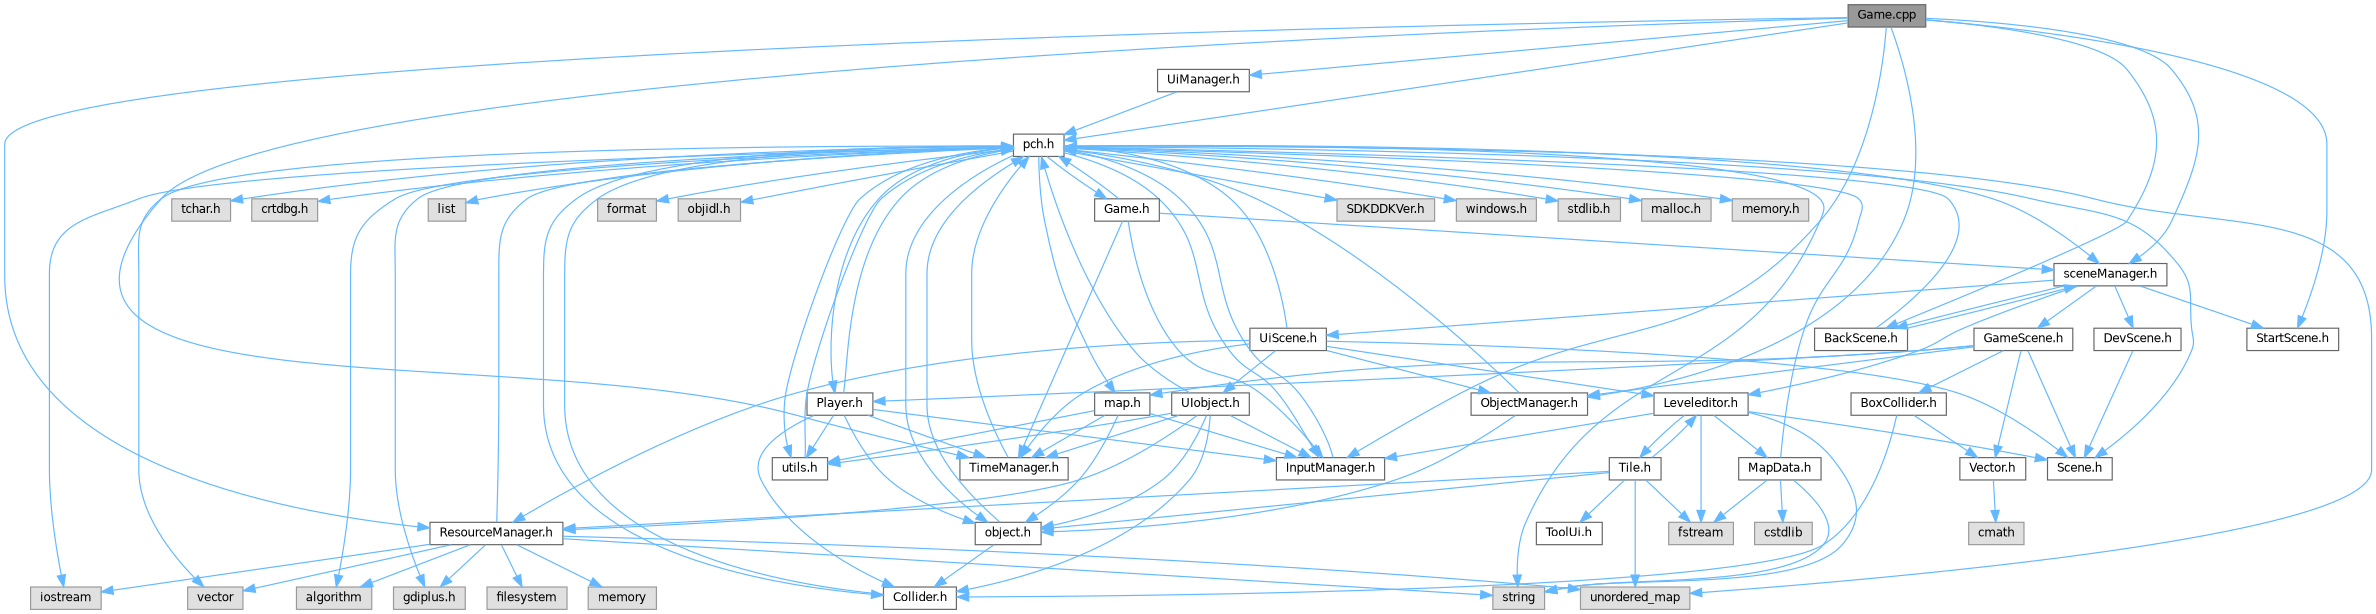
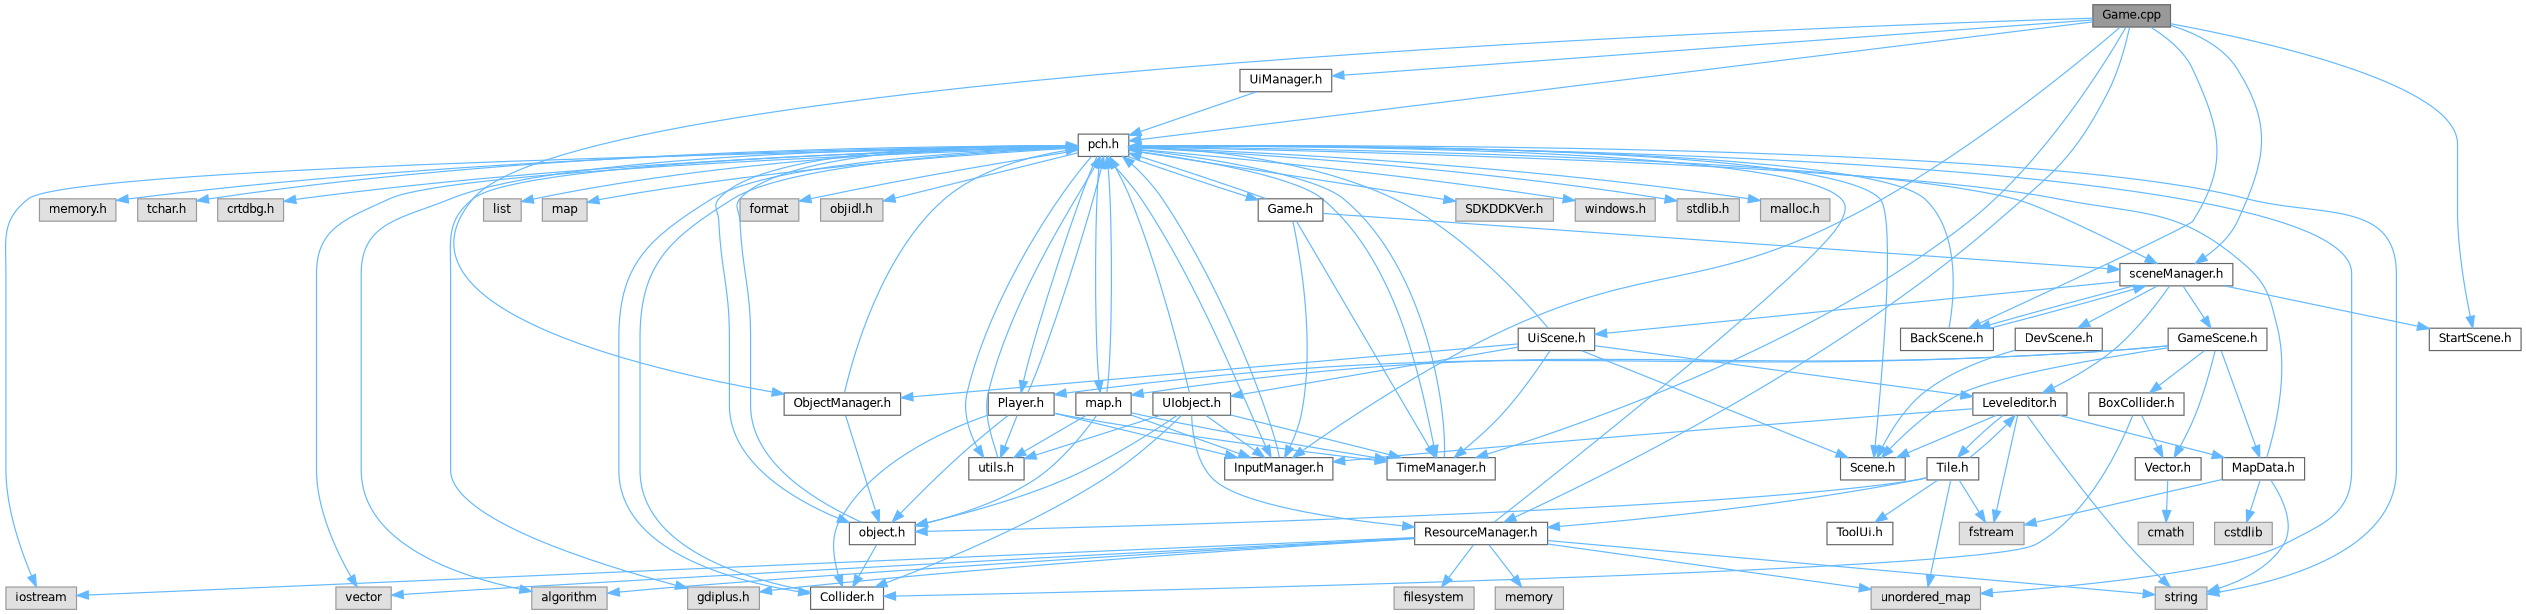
node "map": added
edge "pch.h" -> "TimeManager.h": added
edge "map.h" -> "pch.h": added
edge "GameScene.h" -> "ObjectManager.h": now "GameScene.h" -> "MapData.h"
edge "UiScene.h" -> "ResourceManager.h": removed
